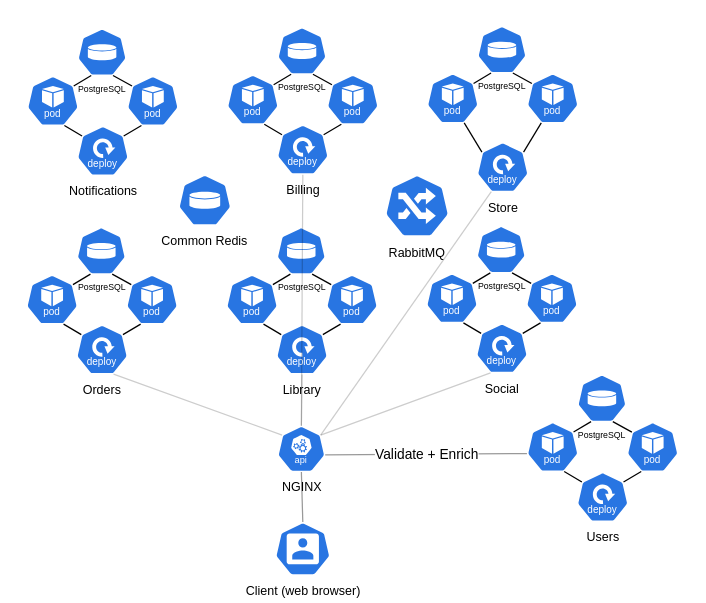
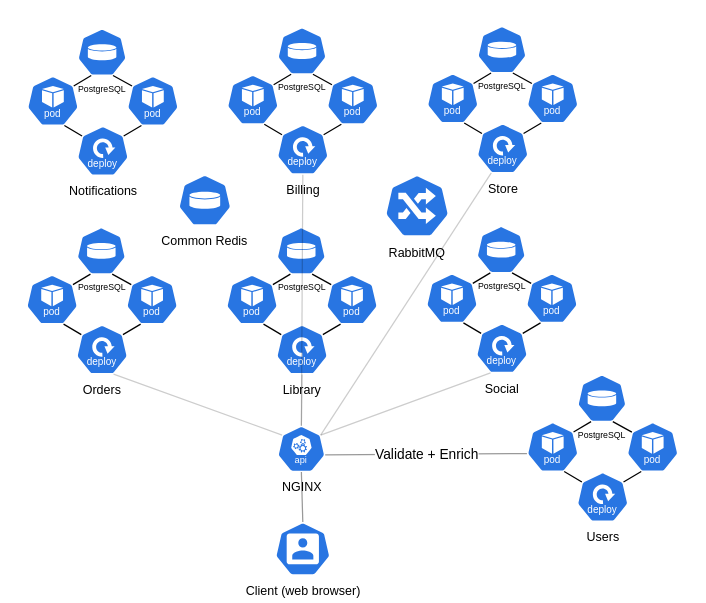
node "Store": moved (503, 167) -> (503, 148)
